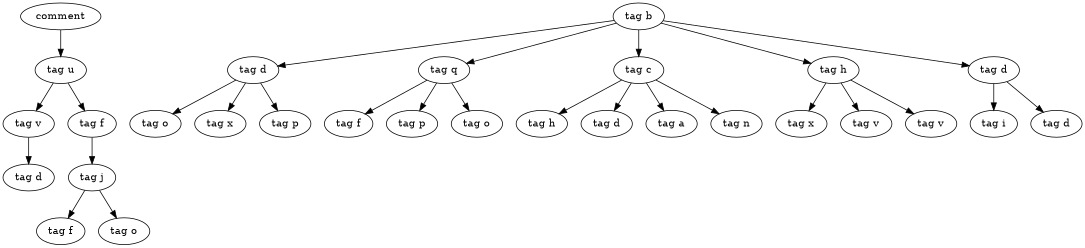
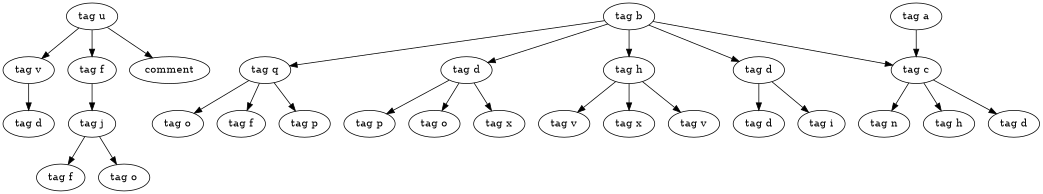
edge "comment" -> "tag u": reversed
edge "tag c" -> "tag a": reversed
